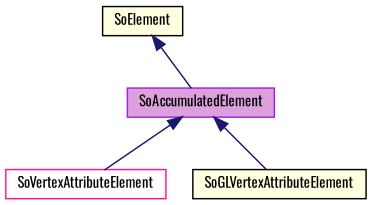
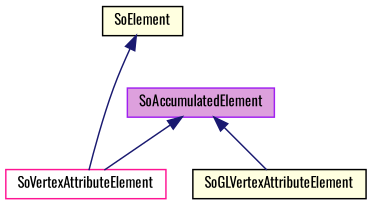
edge "SoAccumulatedElement" -> "SoElement": now "SoVertexAttributeElement" -> "SoElement"
